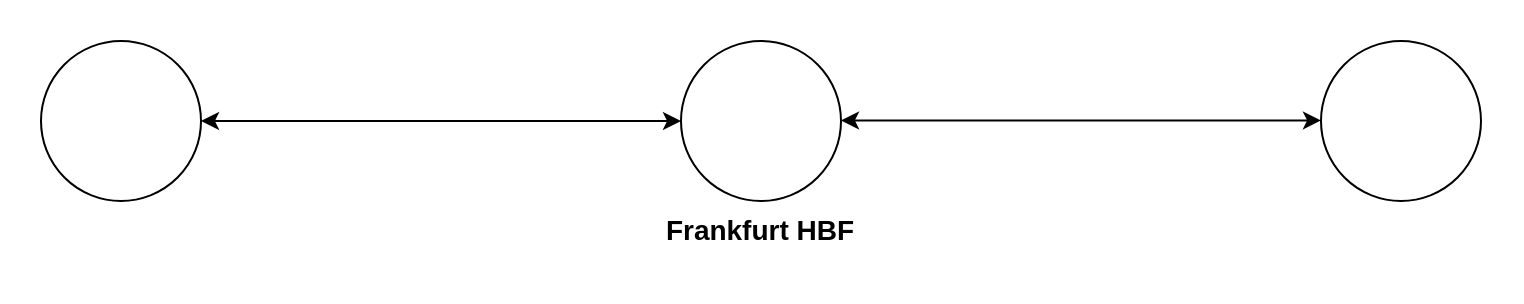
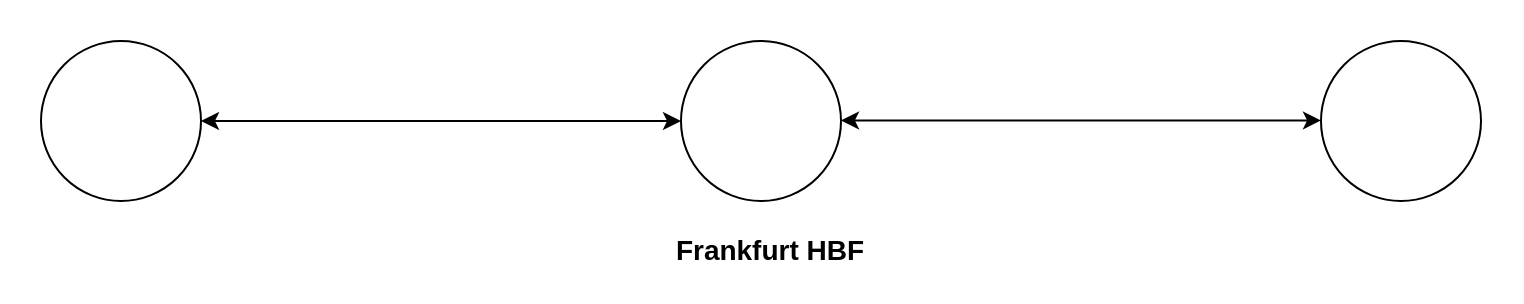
node "Frankfurt HBF": moved (761, 231) -> (771, 251)
